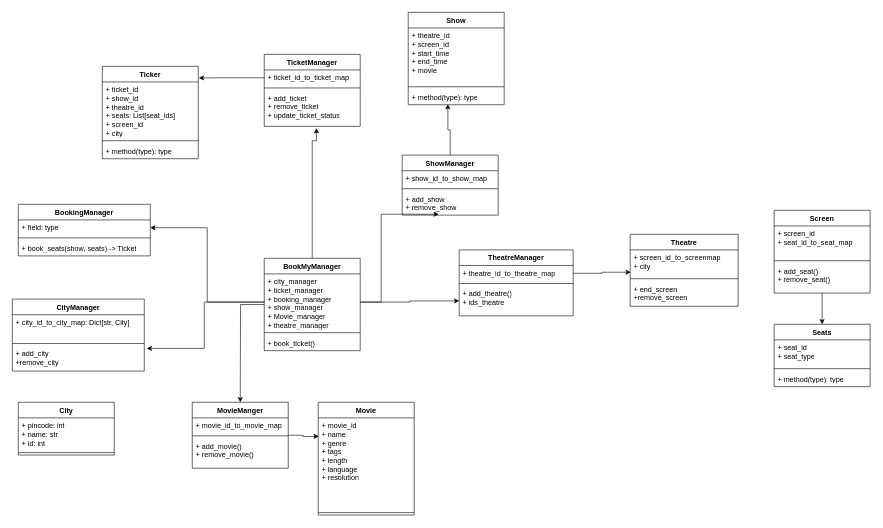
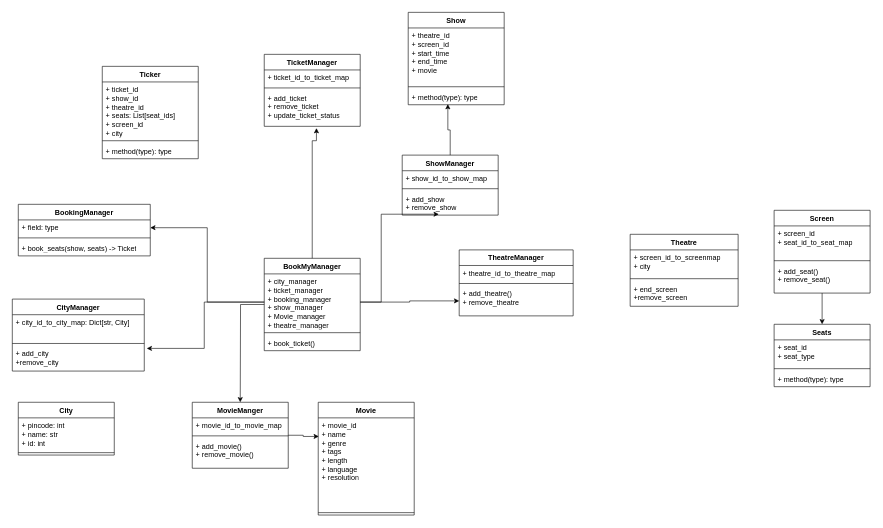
edge "+ ticket_id_to_ticket_map" -> "Ticker": removed
edge "+ theatre_id_to_theatre_map" -> "+ screen_id_to_screenmap + city": removed
node "+ add_theatre() + ids_theatre": label "+ add_theatre() + ids_theatre" -> "+ add_theatre() + remove_theatre"
